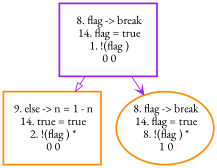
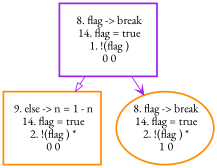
node "9. else -> n = 1 - n 14. true = true 2. !(flag ) * 0 0": label "9. else -> n = 1 - n 14. true = true 2. !(flag ) * 0 0" -> "9. else -> n = 1 - n 14. flag = true 2. !(flag ) * 0 0"
node "8. flag -> break 14. flag = true 8. !(flag ) * 1 0": label "8. flag -> break 14. flag = true 8. !(flag ) * 1 0" -> "8. flag -> break 14. flag = true 2. !(flag ) * 1 0"
